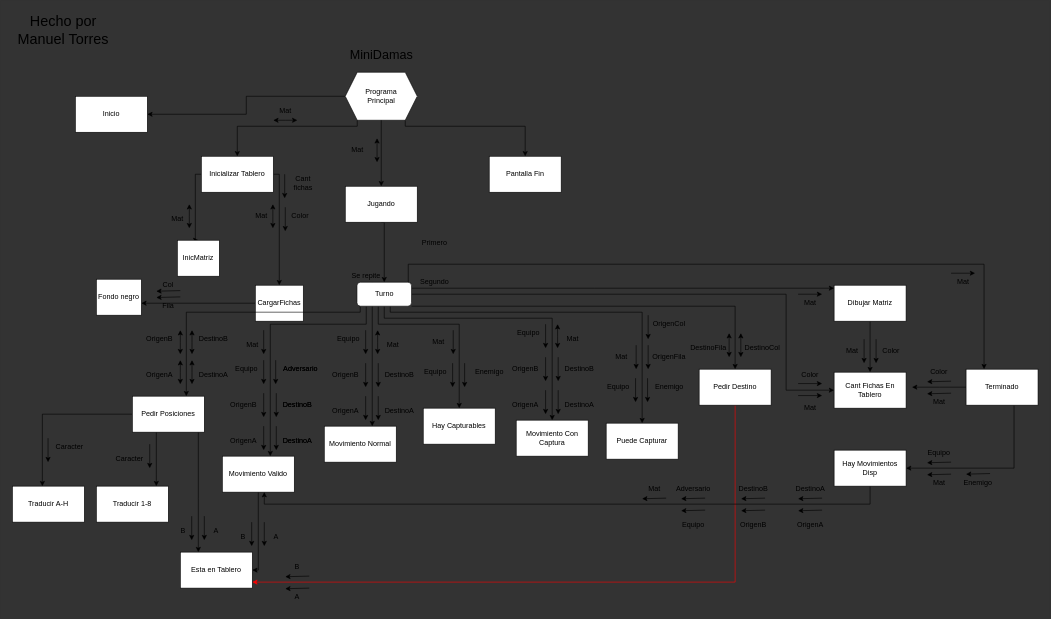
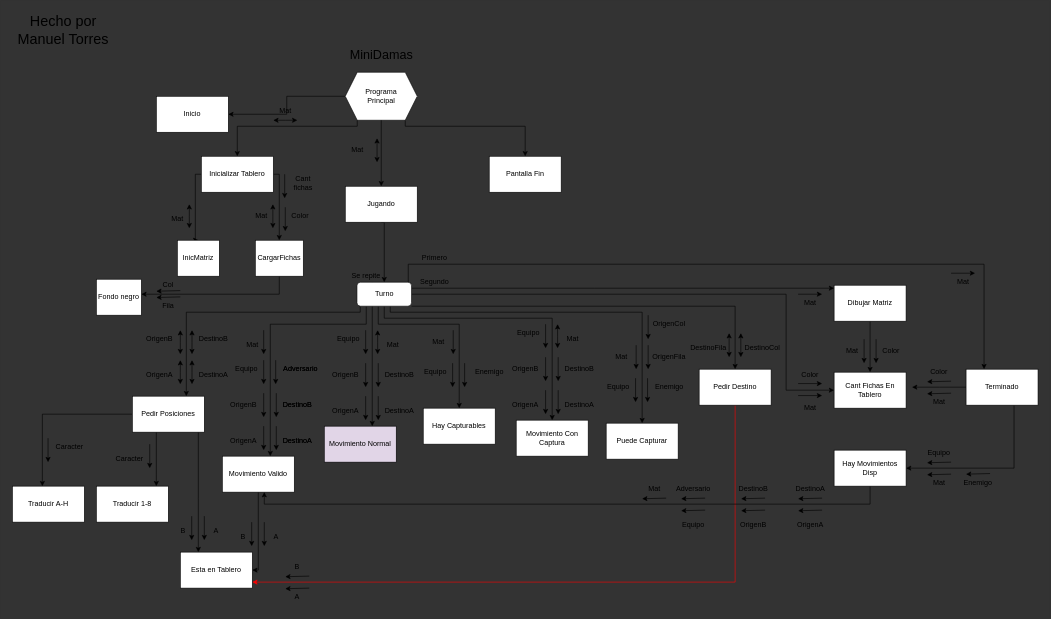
node "Inicio": moved (111, 114) -> (192, 114)
node "Primero": moved (435, 243) -> (435, 258)
node "CargarFichas": moved (279, 303) -> (279, 258)
node "Movimiento Normal": fillcolor #ffffff -> #e1d5e7
